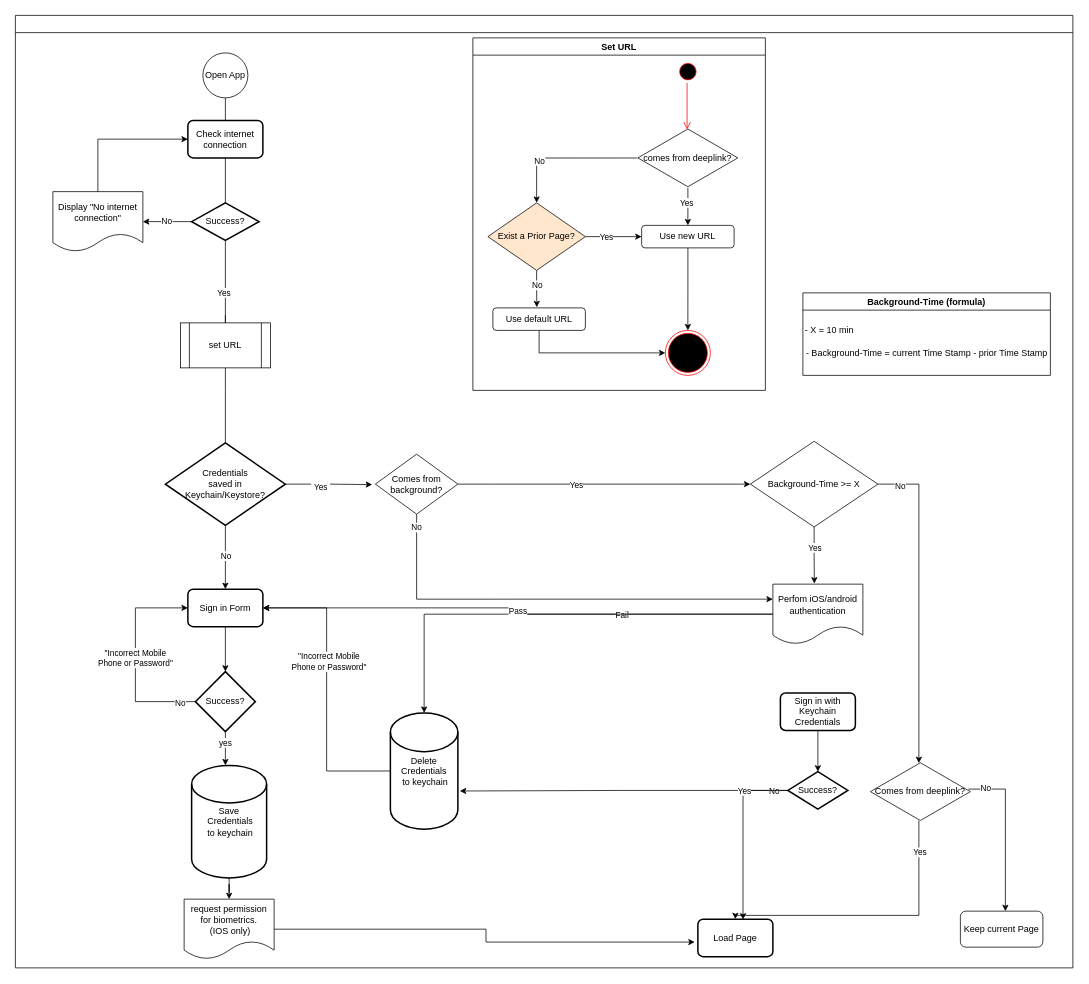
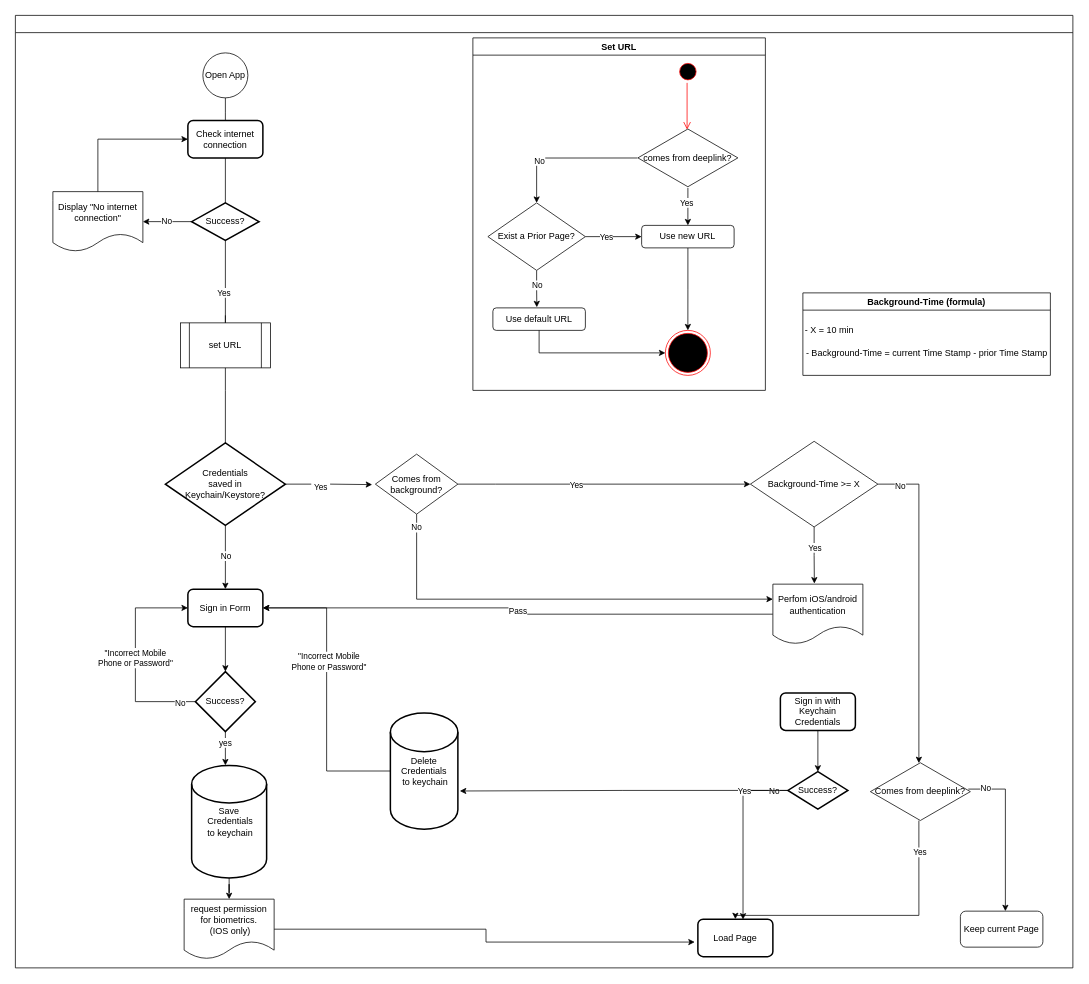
node "Exist a Prior Page?": fillcolor #ffe6cc -> #ffffff
edge "Perfom iOS/android authentication" -> "Delete Credentials to keychain": removed, label "Fail"
